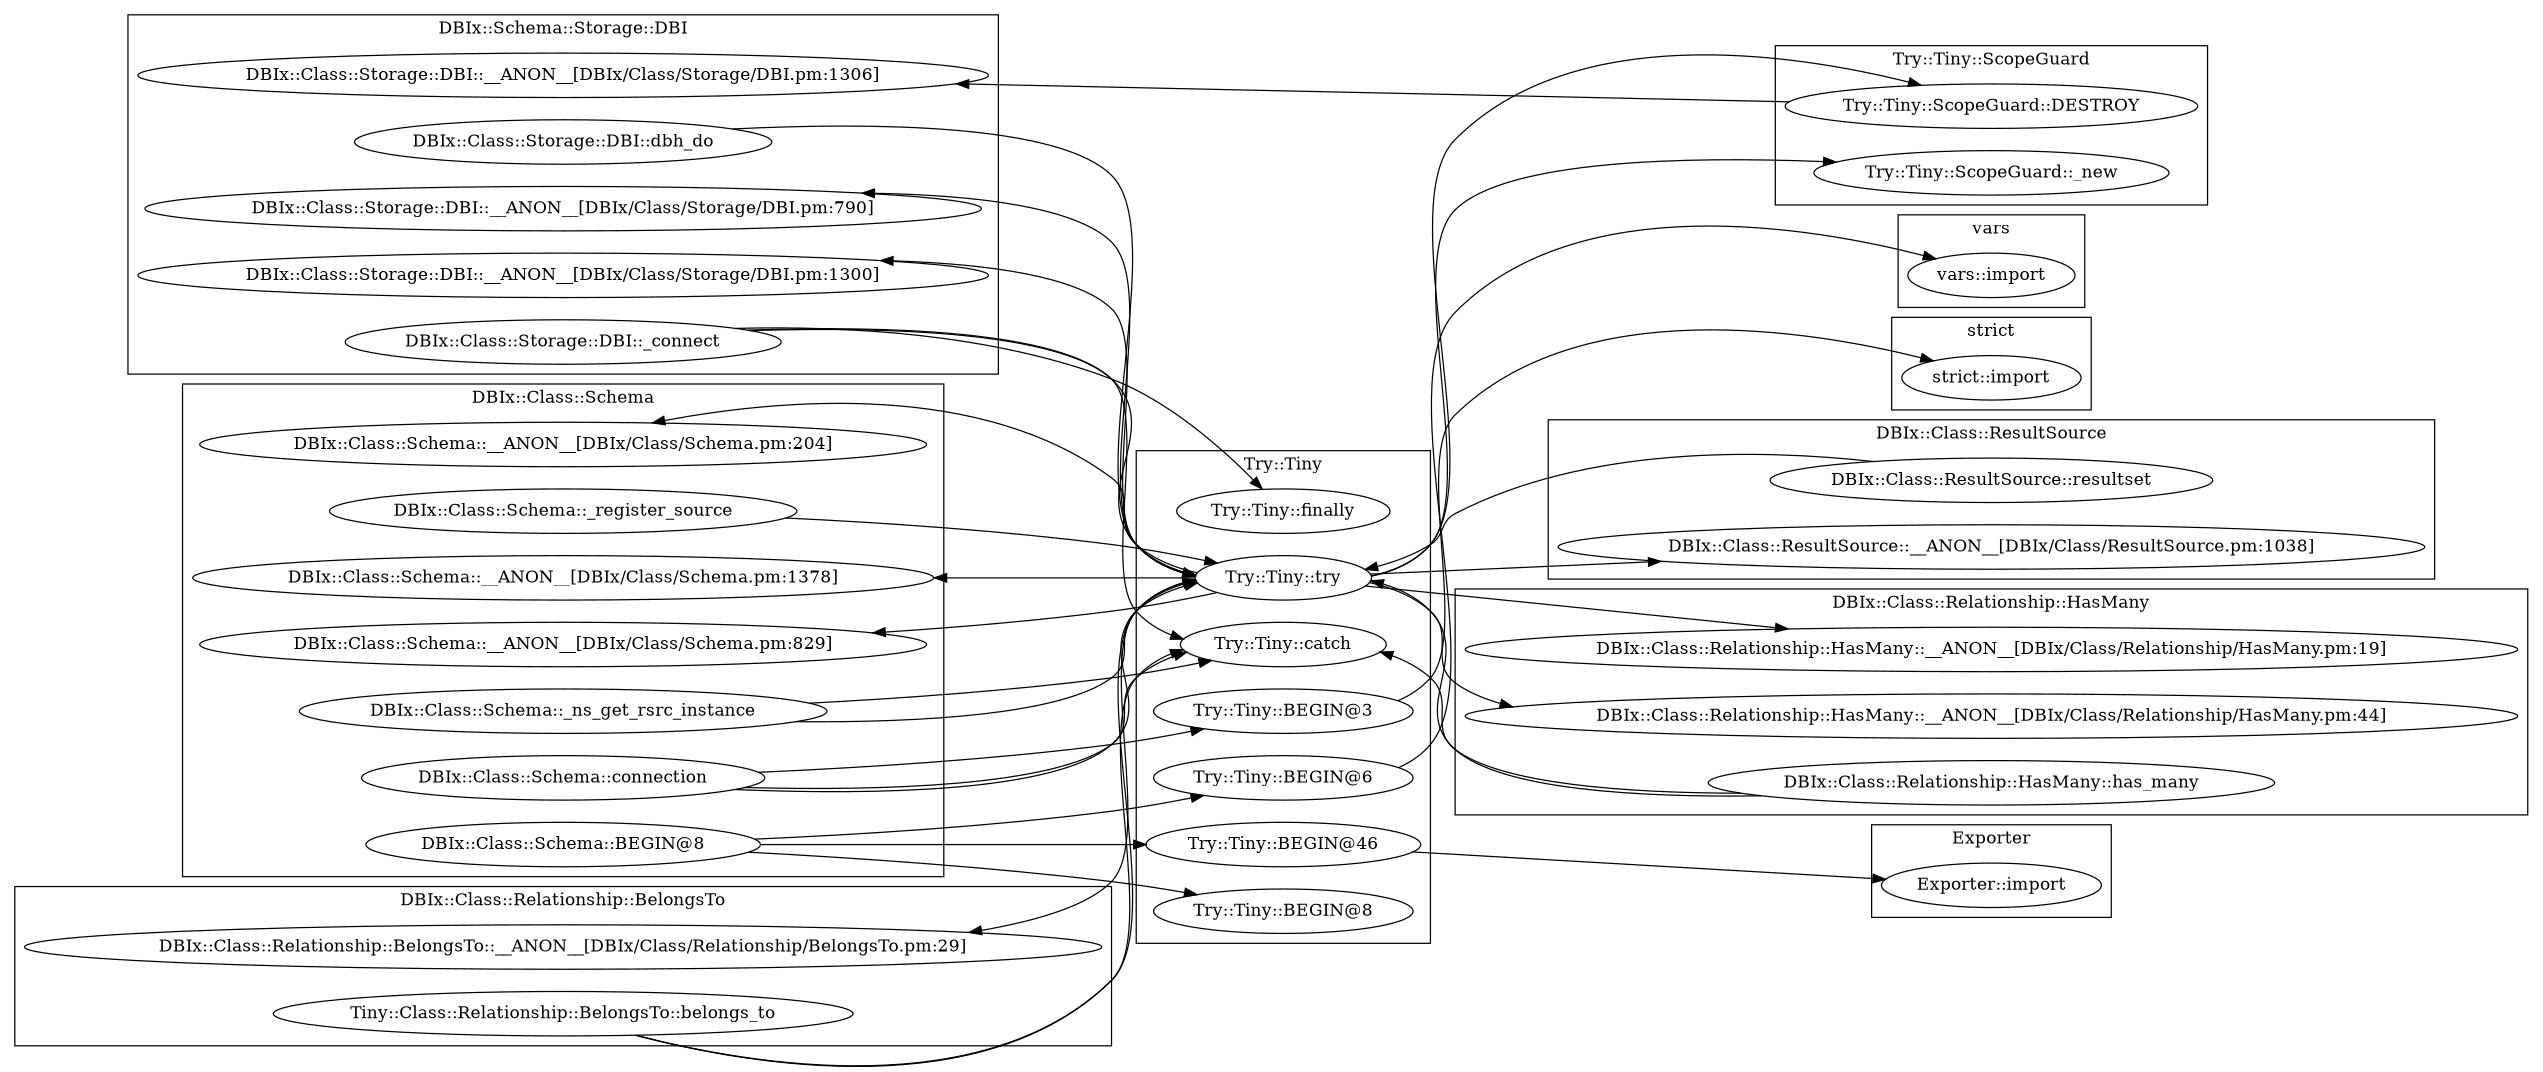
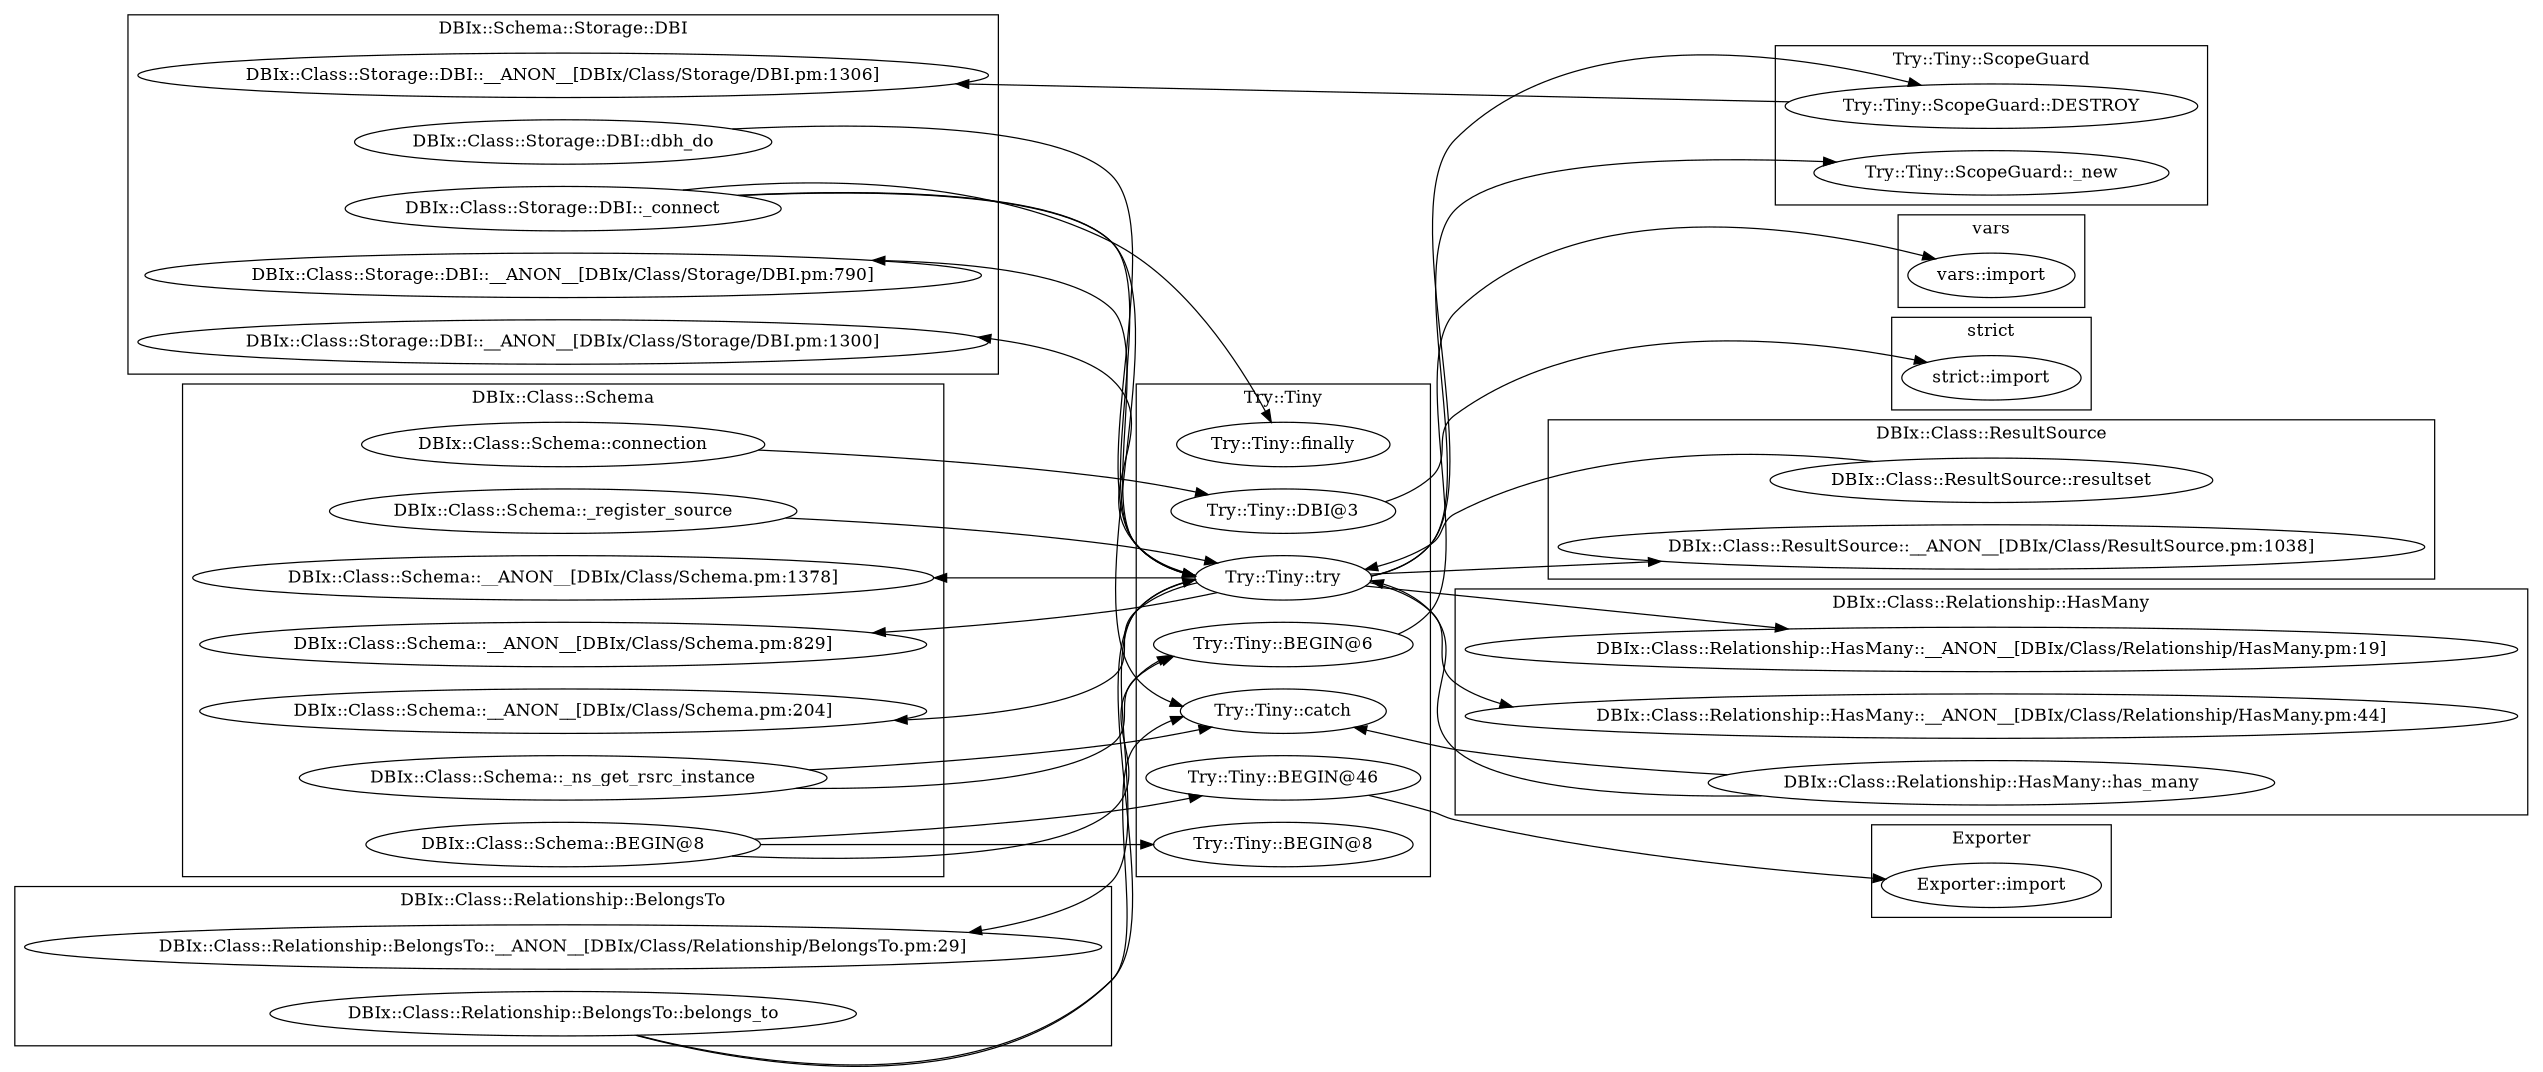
edge "DBIx::Class::Schema::_ns_get_rsrc_instance" -> "Try::Tiny::try": now "DBIx::Class::Schema::_ns_get_rsrc_instance" -> "Try::Tiny::BEGIN@6"
node "Try::Tiny::BEGIN@3": label "Try::Tiny::BEGIN@3" -> "Try::Tiny::DBI@3"
edge "DBIx::Class::Schema::connection" -> "Try::Tiny::try": removed
edge "DBIx::Class::Schema::connection" -> "Try::Tiny::catch": removed
node "Tiny::Class::Relationship::BelongsTo::belongs_to": label "Tiny::Class::Relationship::BelongsTo::belongs_to" -> "DBIx::Class::Relationship::BelongsTo::belongs_to"
